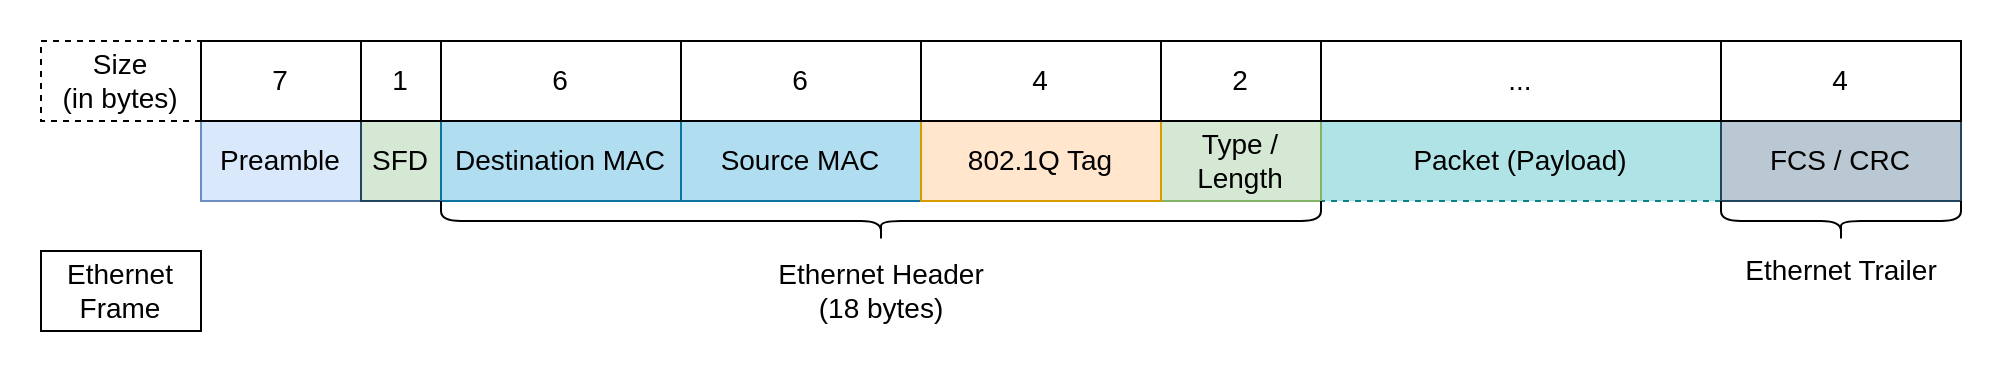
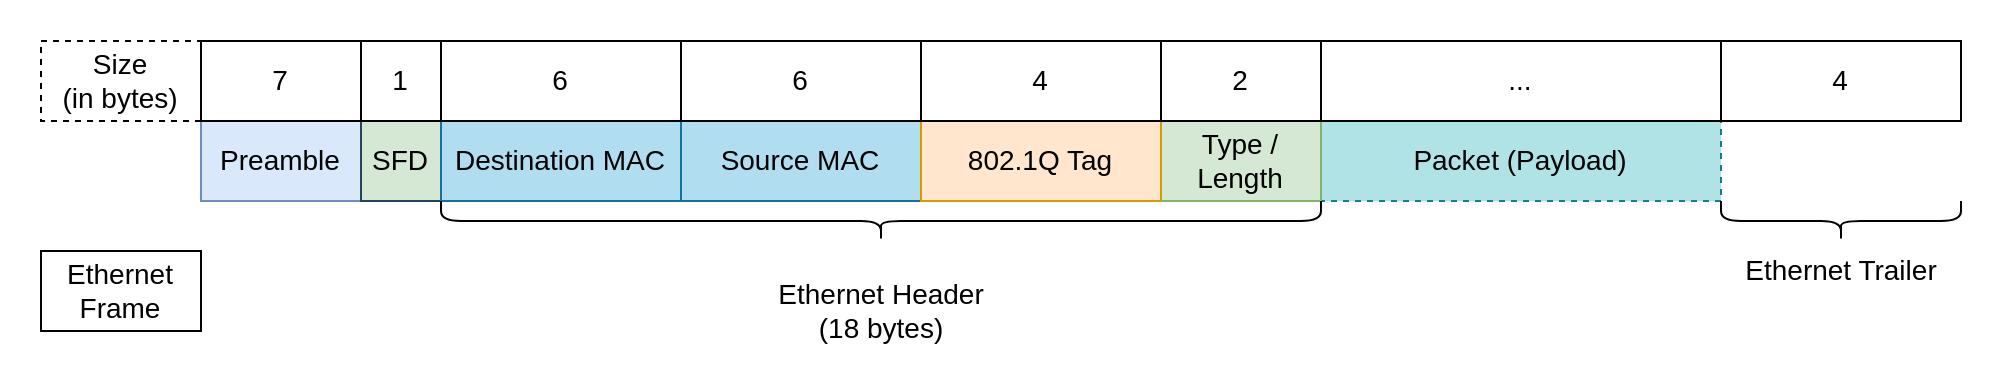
node "FCS / CRC": removed
node "Ethernet Header (18 bytes)": moved (881, 291) -> (881, 311)
